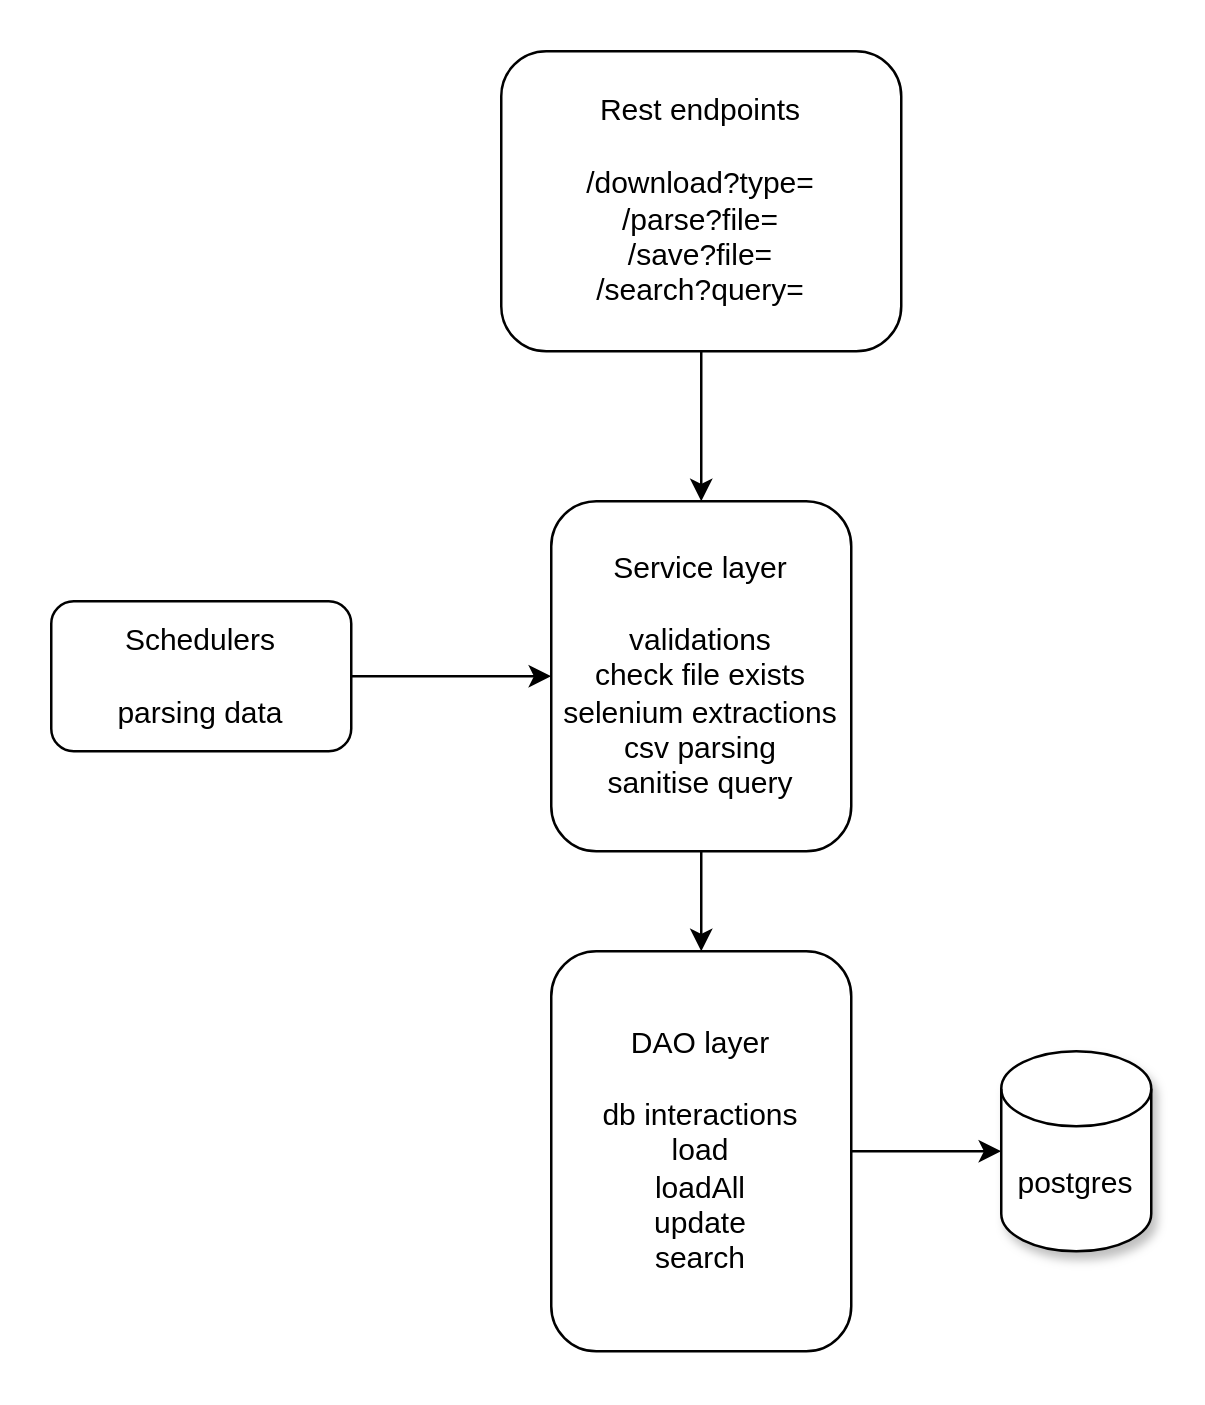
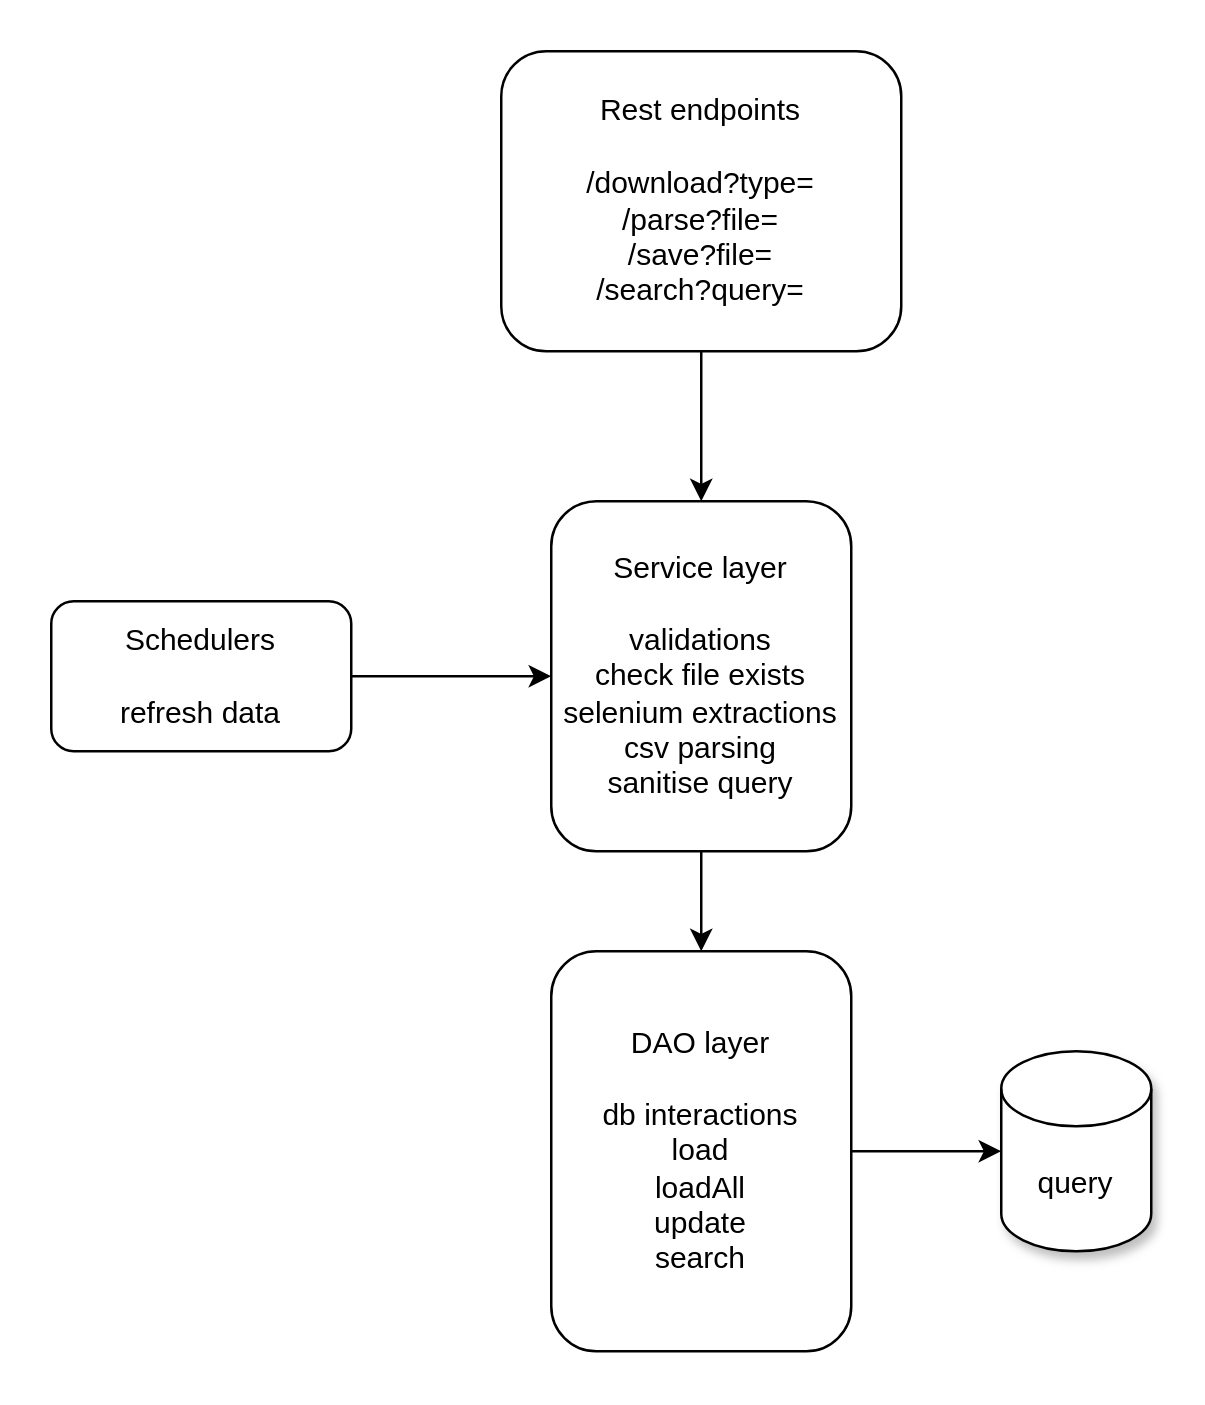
node "Schedulers parsing data": label "Schedulers parsing data" -> "Schedulers refresh data"
node "postgres": label "postgres" -> "query"
